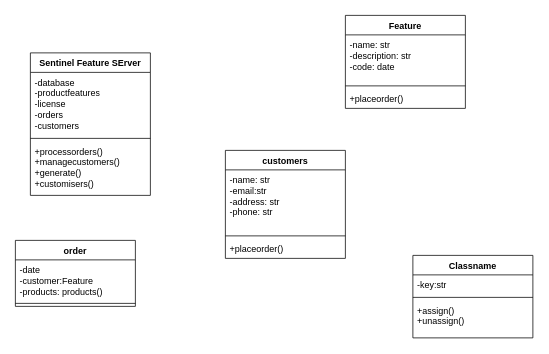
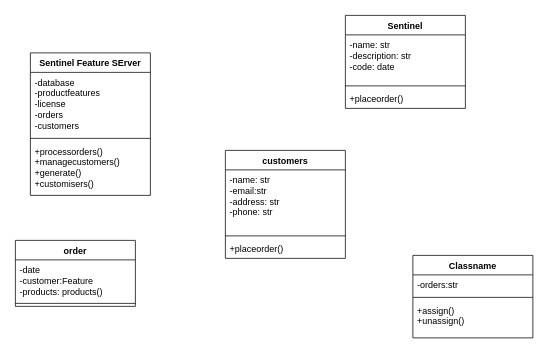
node "Feature": label "Feature" -> "Sentinel"
node "-key:str": label "-key:str" -> "-orders:str"
